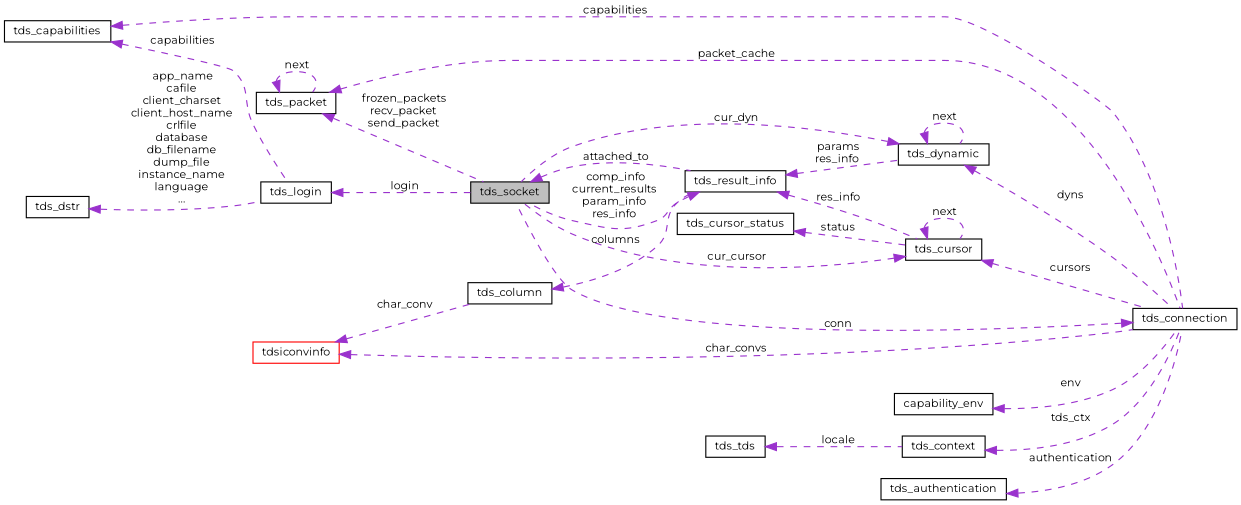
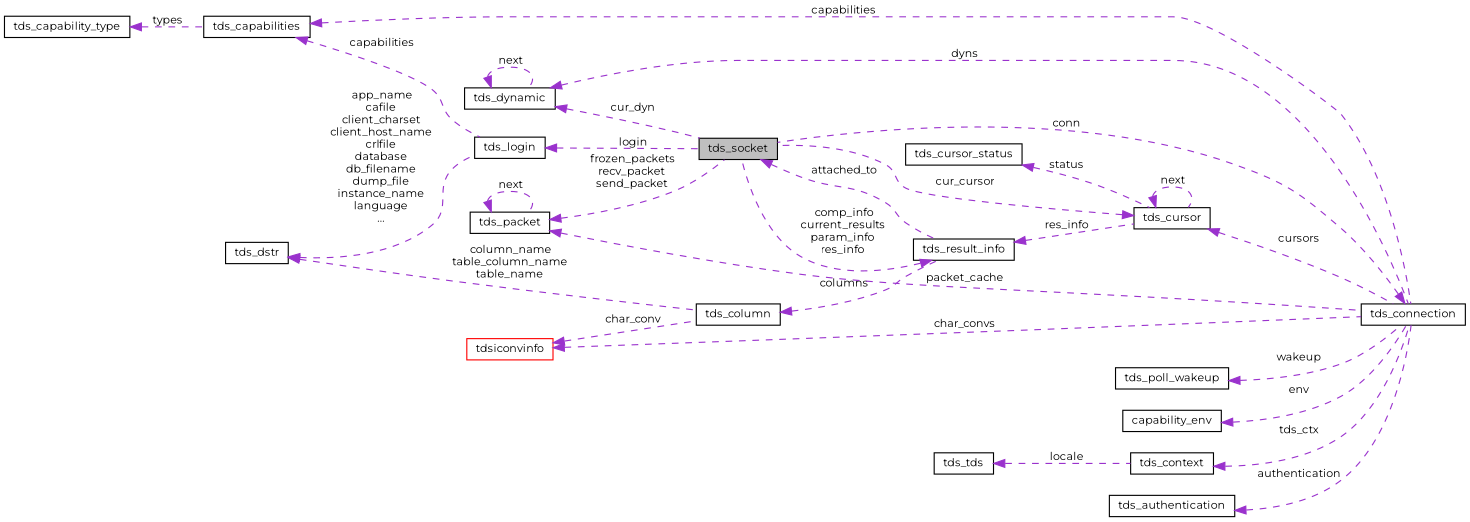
node "tds_capability_type": added
edge "tds_dynamic" -> "tds_result_info": removed, label "params res_info"
edge "tds_column" -> "tds_dstr": added, label "column_name table_column_name table_name"
node "tds_poll_wakeup": added
